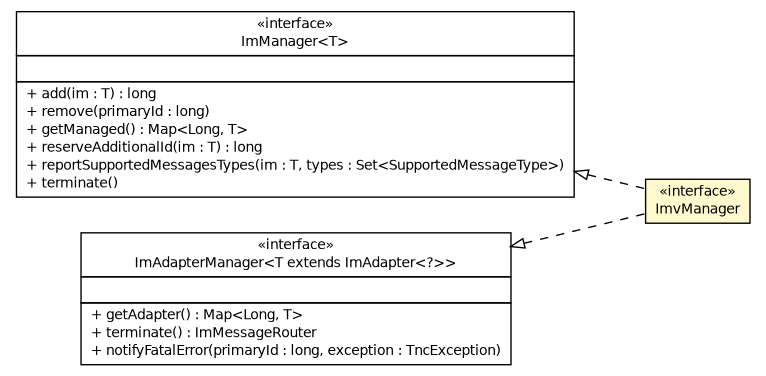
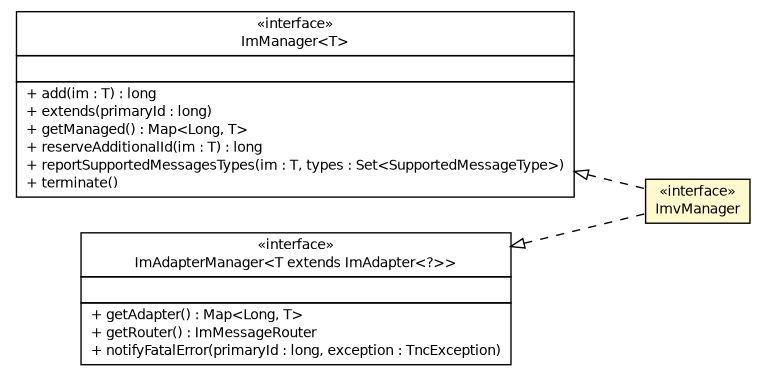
node "ImManager<T>": text "+ remove(primaryId : long)" -> "+ extends(primaryId : long)"
node "ImAdapterManager<T extends ImAdapter<?>>": text "+ terminate() : ImMessageRouter" -> "+ getRouter() : ImMessageRouter"
